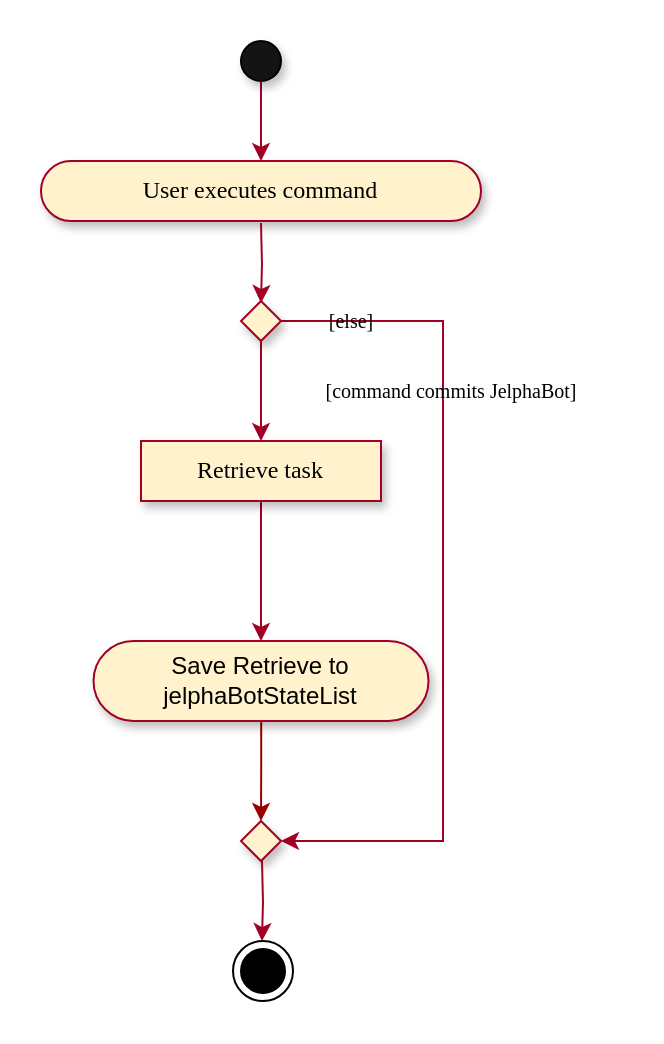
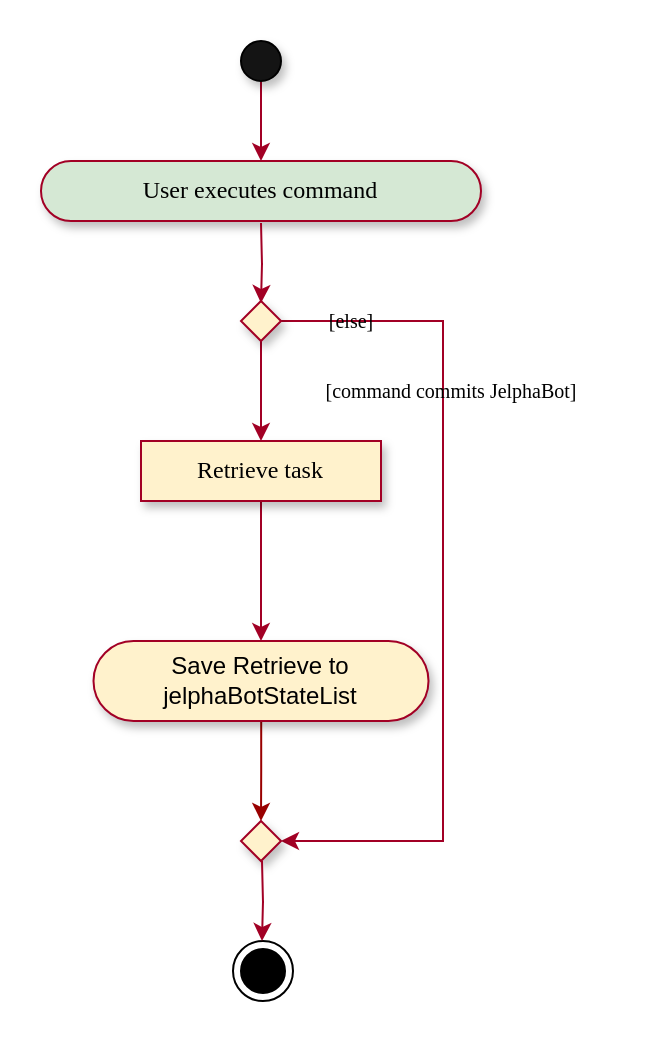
node "User executes command": fillcolor #fff2cc -> #d5e8d4
